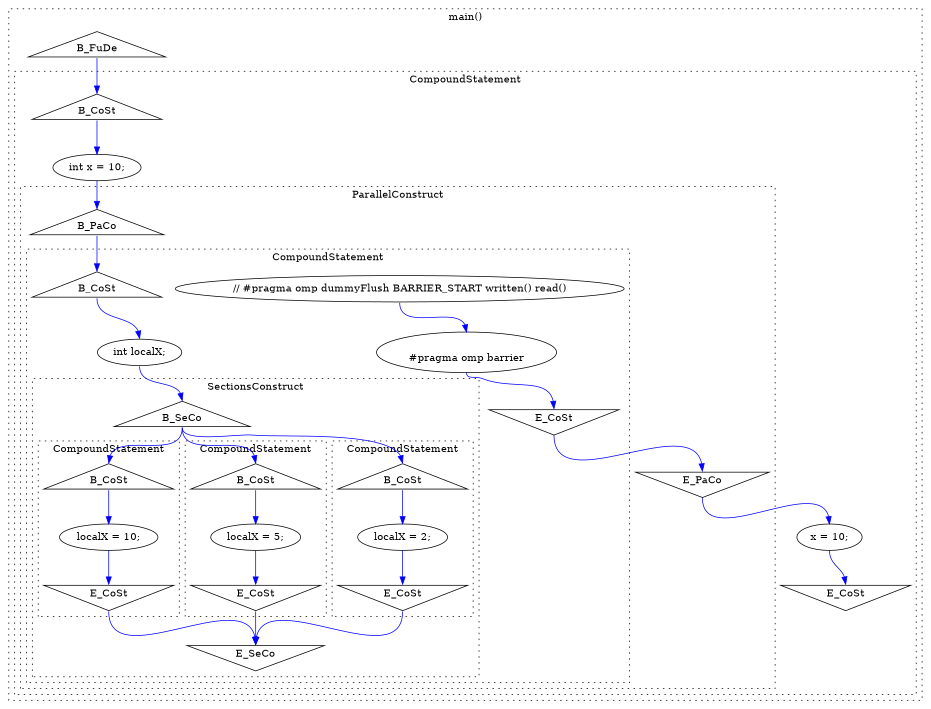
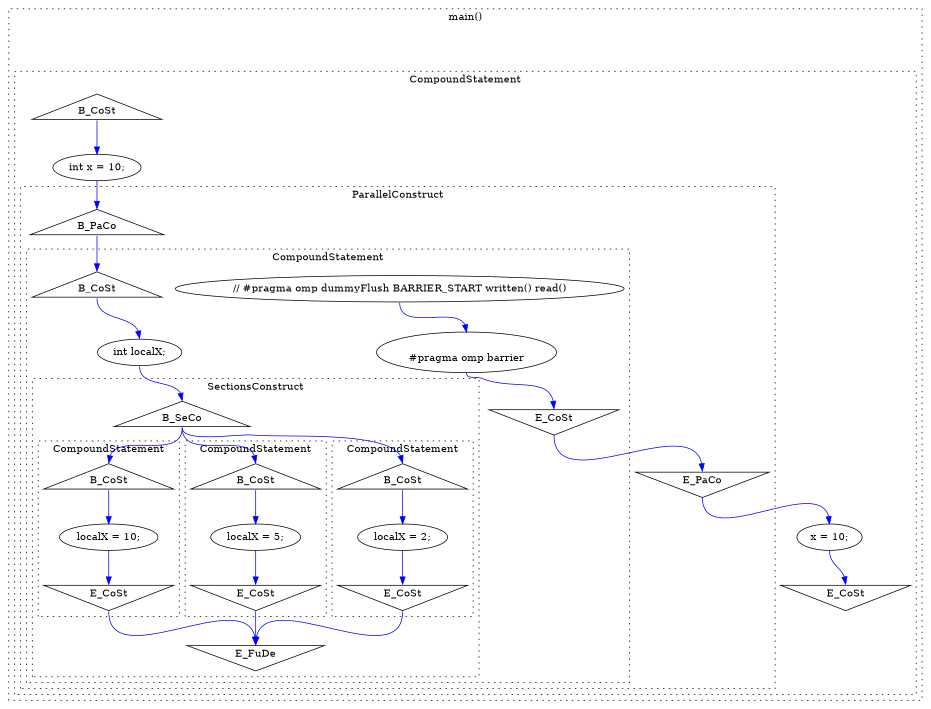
node "B_FuDe": removed
node "E_SeCo": label "E_SeCo" -> "E_FuDe"
